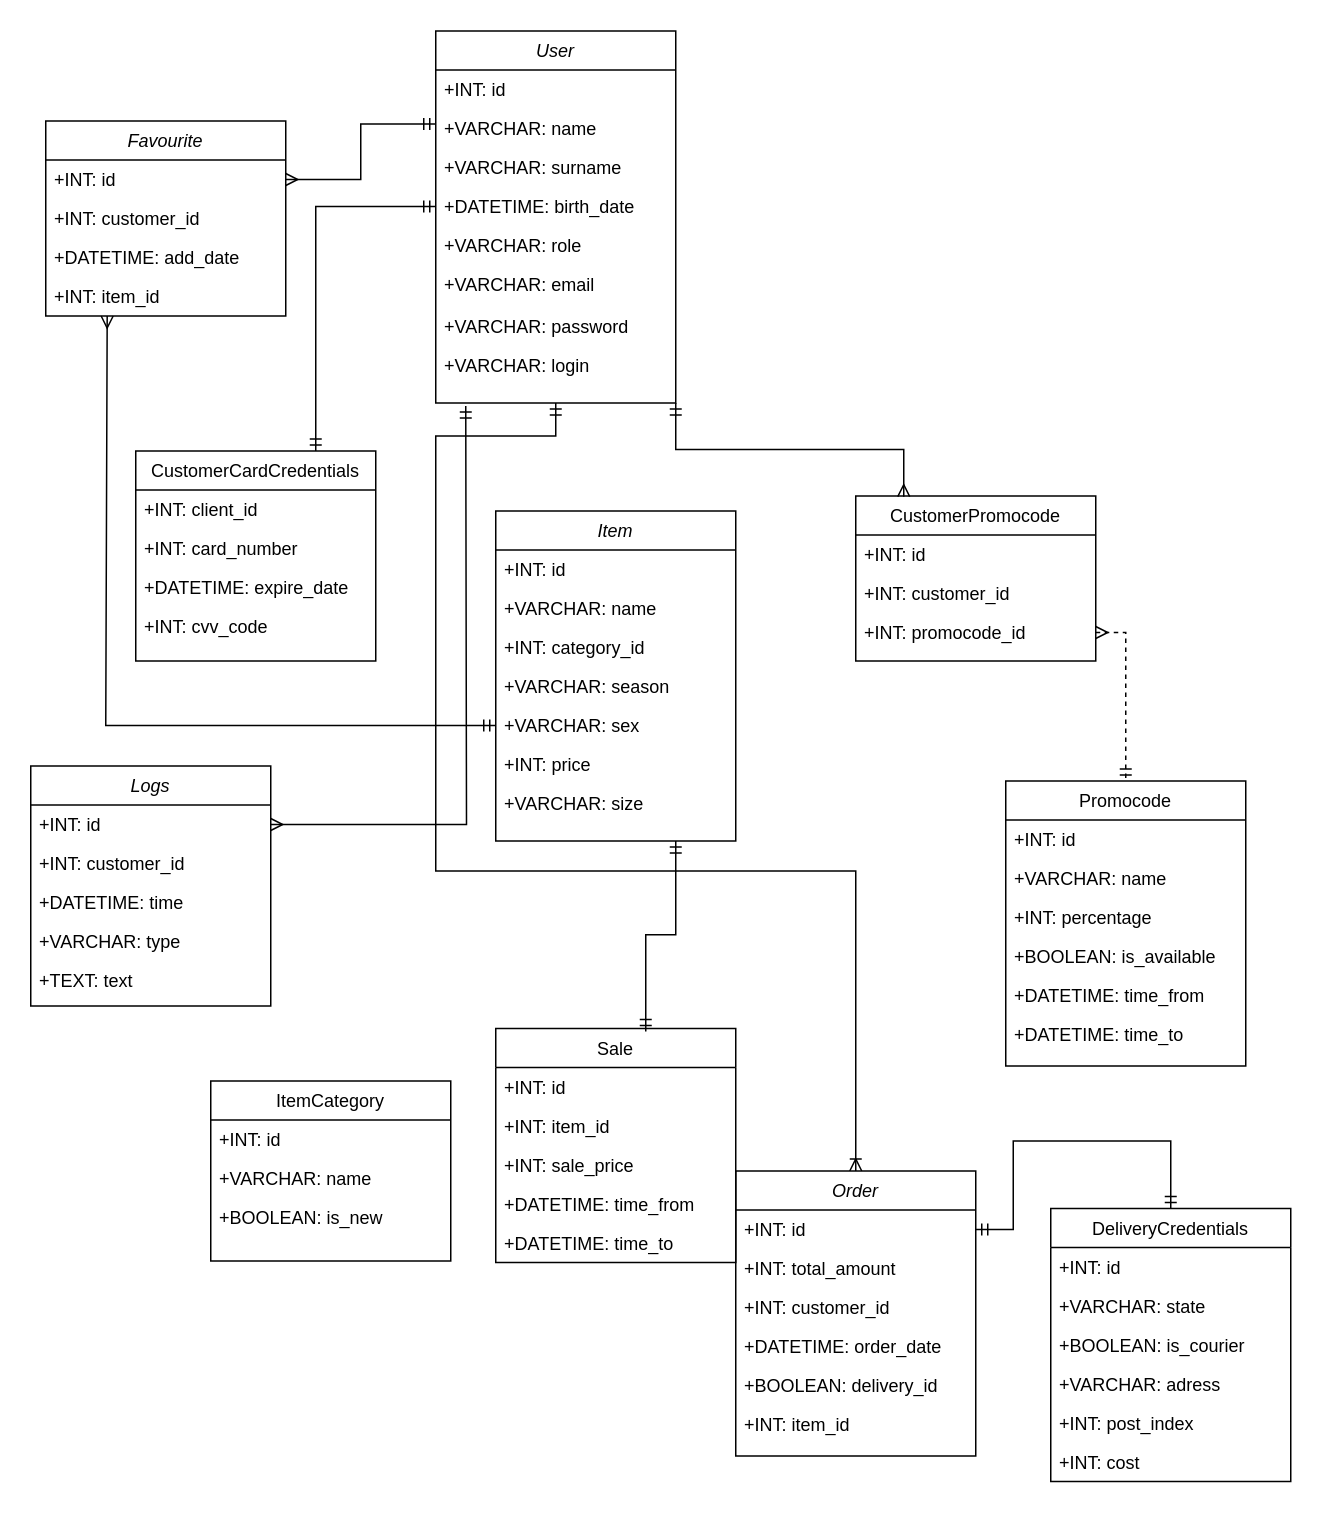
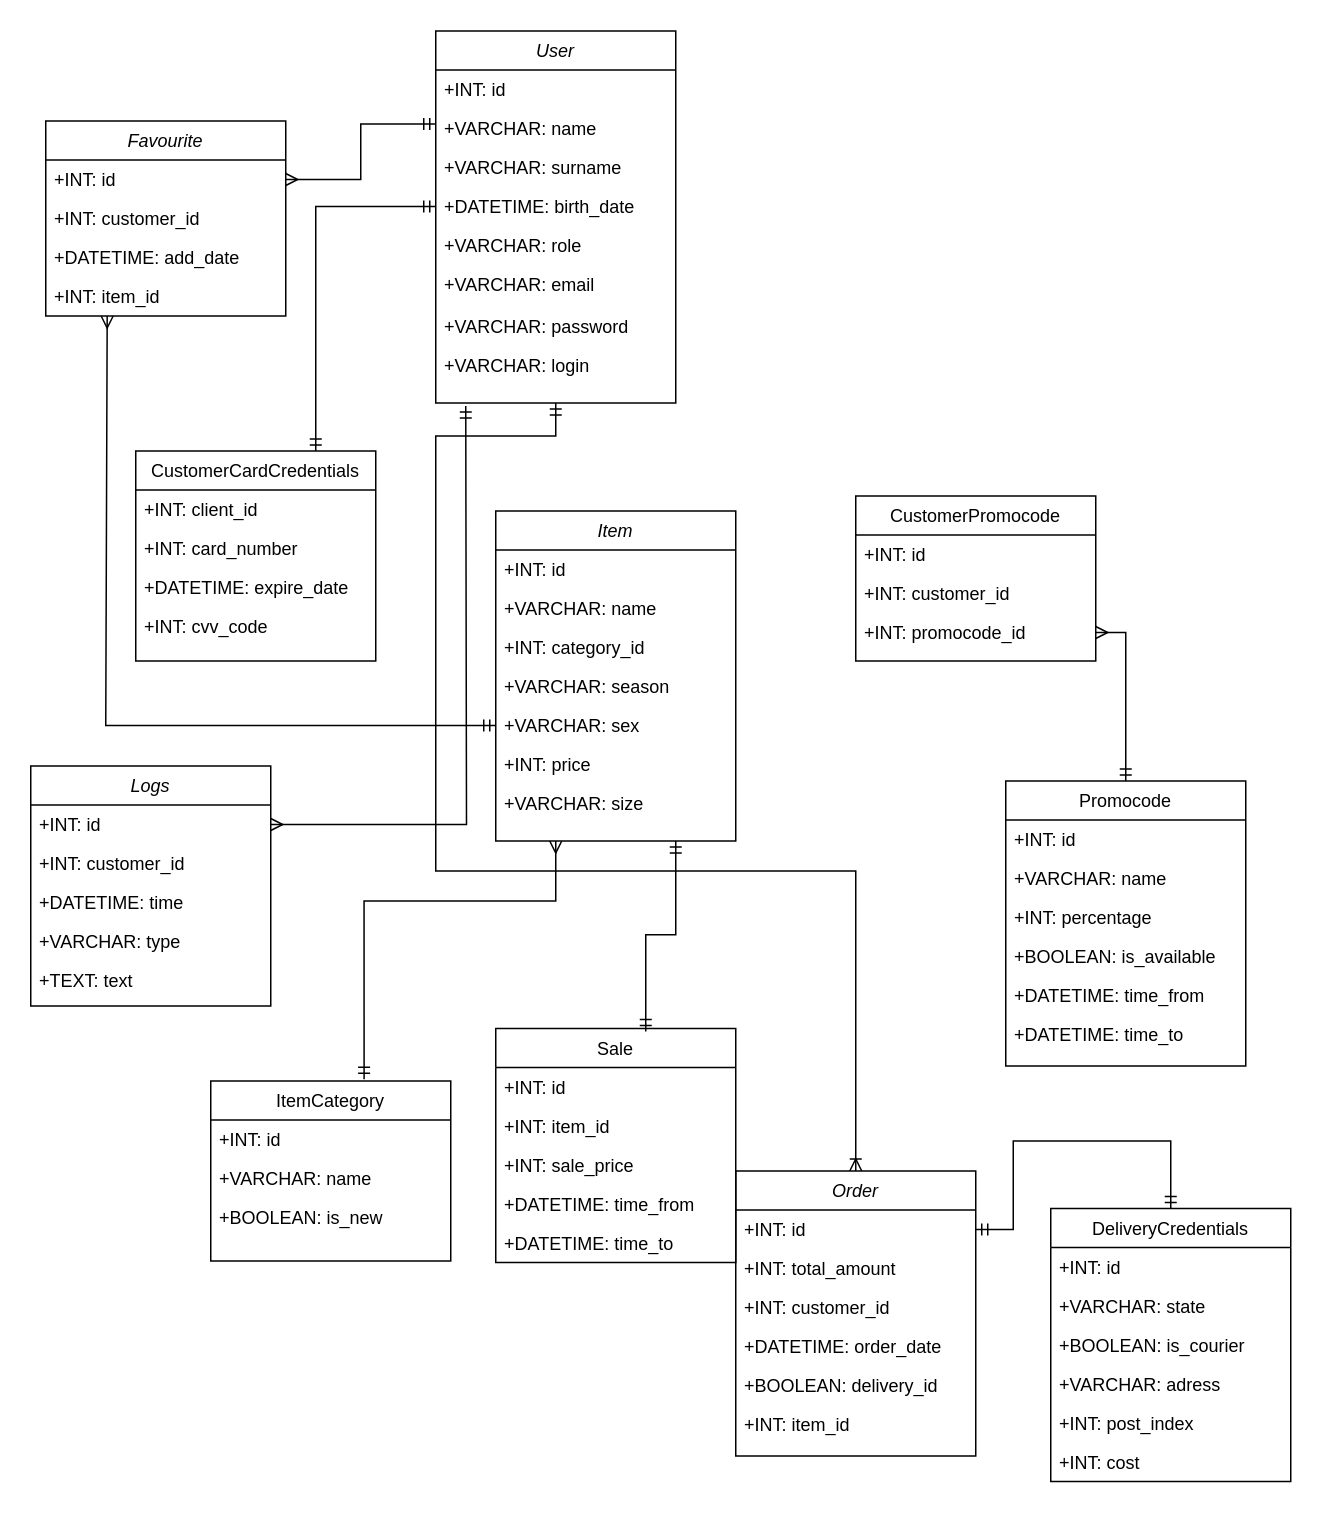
edge "User" -- "CustomerPromocode": removed
edge "+INT: promocode_id" -- "Promocode": style dashed -> solid
edge "Item" -- "ItemCategory": added
